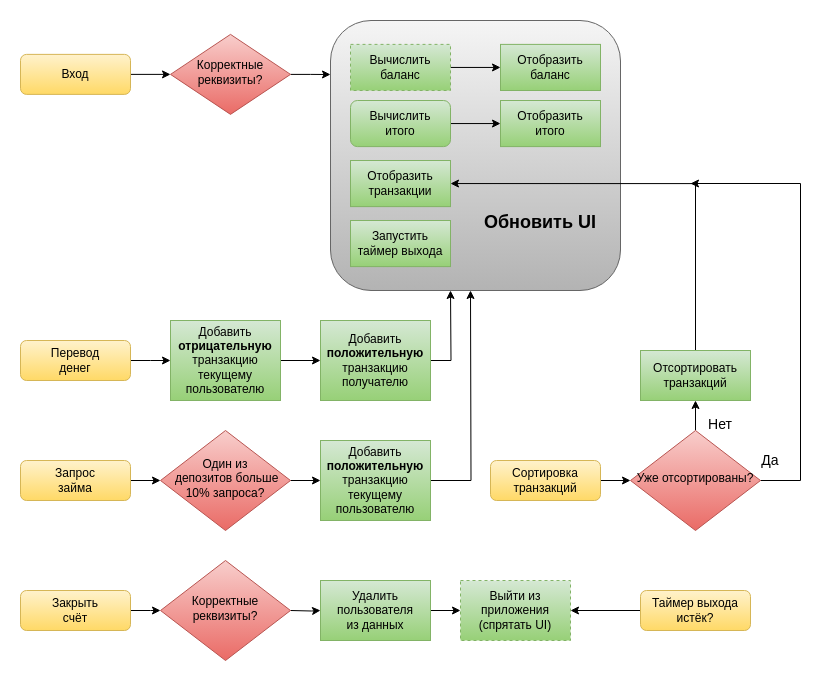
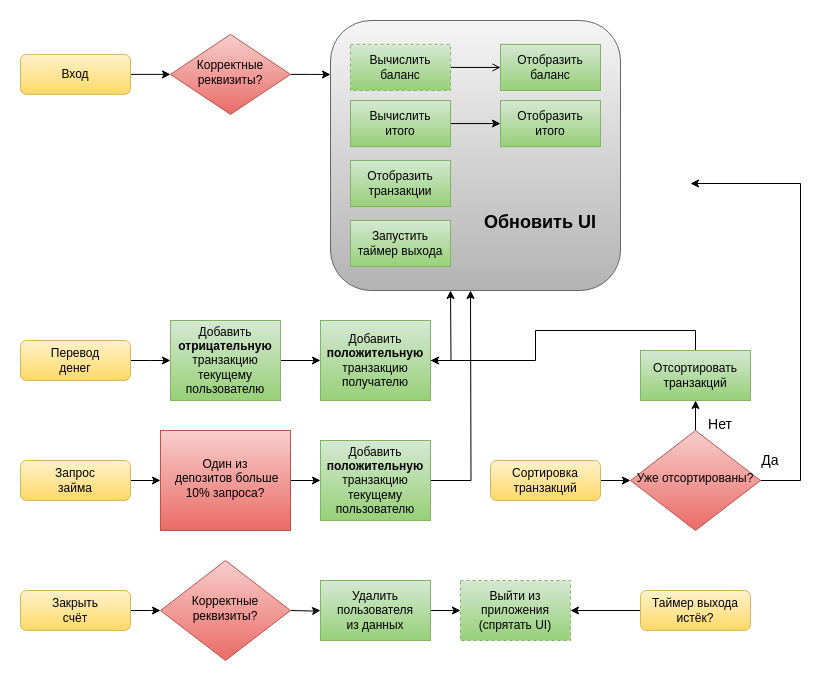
edge "Вычислить баланс" -> "Отобразить баланс": arrowhead classic -> open
node "Вычислить итого": shape rounded rectangle -> rectangle
edge "Отсортировать транзакций" -> "Отобразить транзакции": now "Отсортировать транзакций" -> "Добавить положительную транзакцию получателю"
node "Один из депозитов больше 10% запроса?": shape diamond -> rectangle
